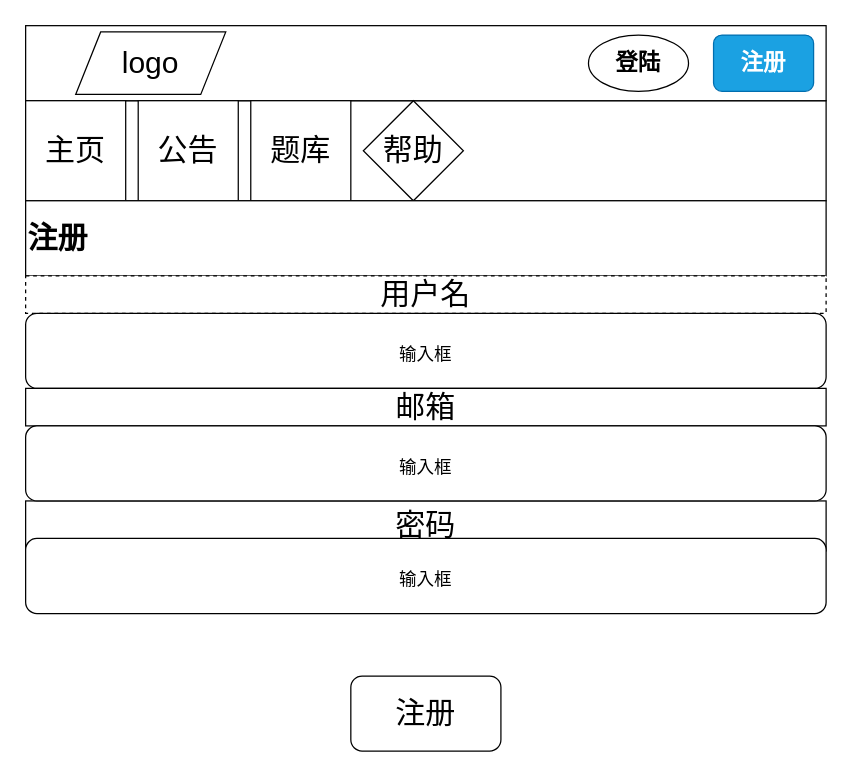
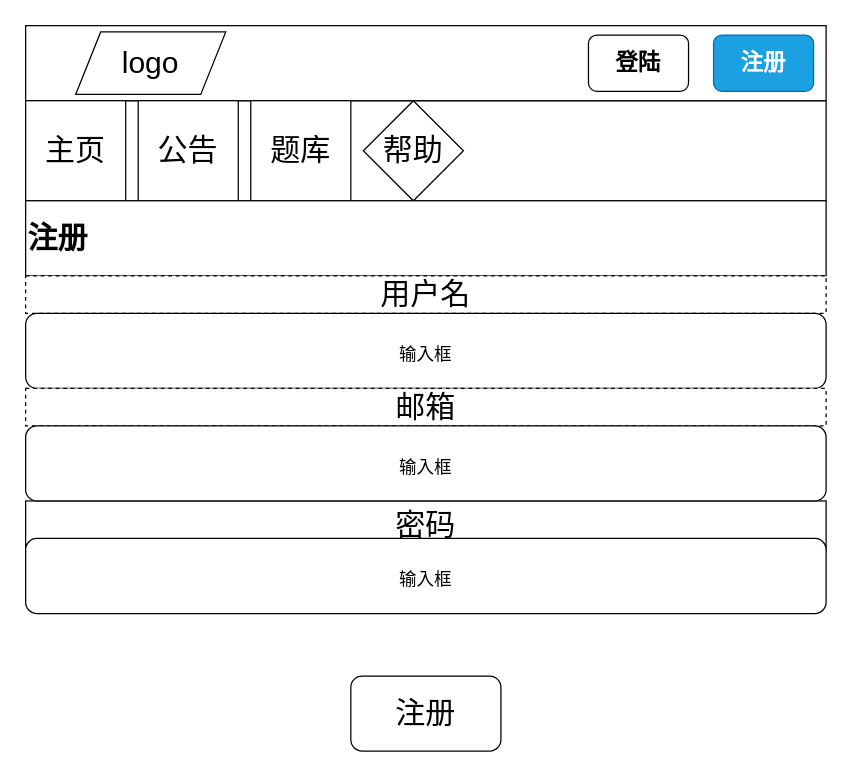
node "登陆": shape ellipse -> rounded rectangle
node "邮箱": style solid -> dashed
